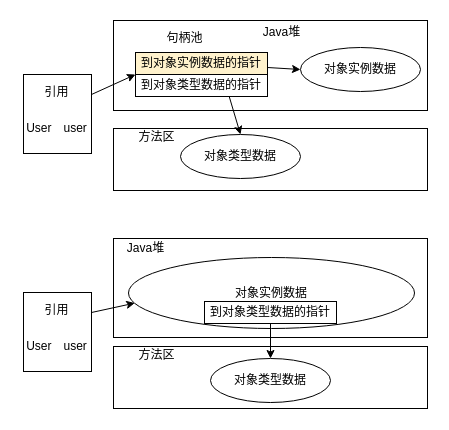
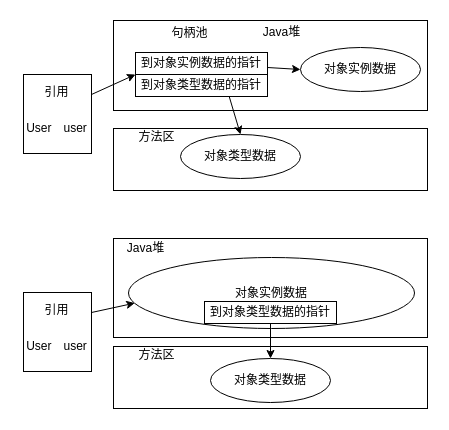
node "句柄池": moved (185, 39) -> (190, 34)
node "到对象实例数据的指针": fillcolor #fff2cc -> #ffffff
